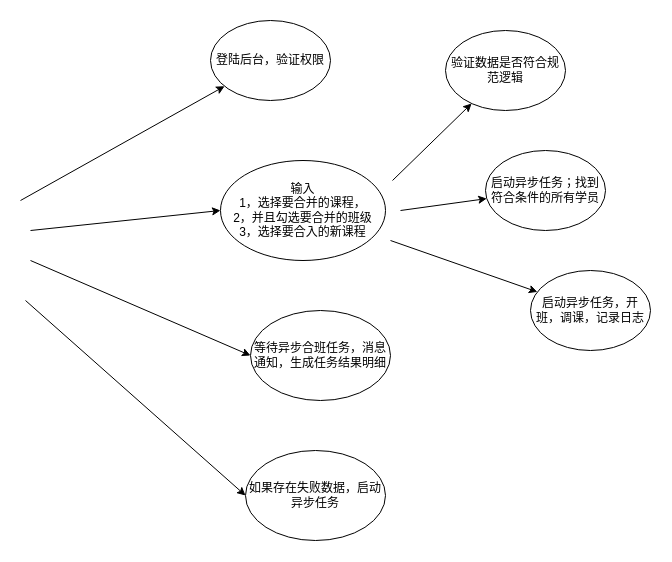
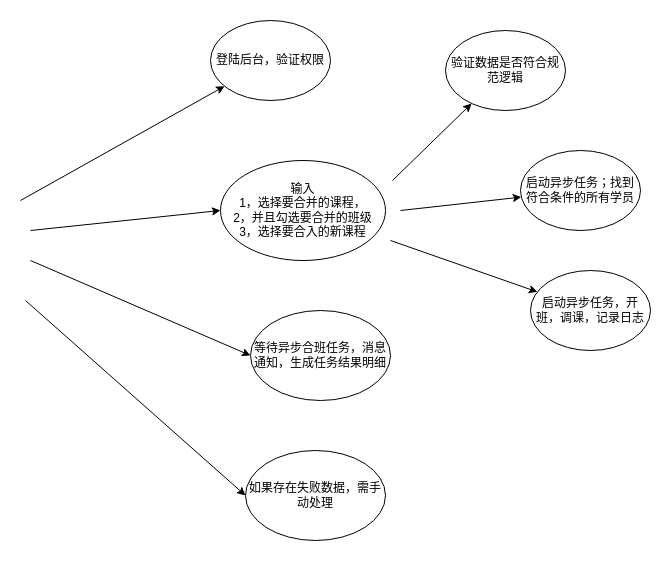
node "启动异步任务；找到符合条件的所有学员": moved (546, 191) -> (581, 191)
node "如果存在失败数据，启动异步任务": label "如果存在失败数据，启动异步任务" -> "如果存在失败数据，需手动处理"
